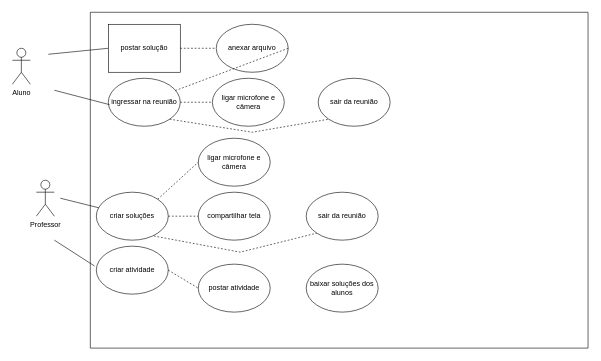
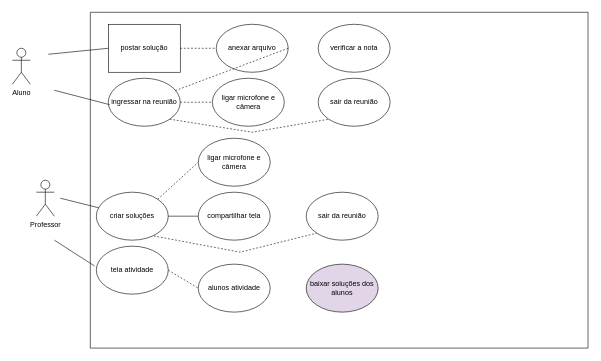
node "verificar a nota": added
edge "criar soluções" -- "compartilhar tela": style dashed -> solid
node "criar atividade": label "criar atividade" -> "tela atividade"
node "postar atividade": label "postar atividade" -> "alunos atividade"
node "baixar soluções dos alunos": fillcolor #ffffff -> #e1d5e7
